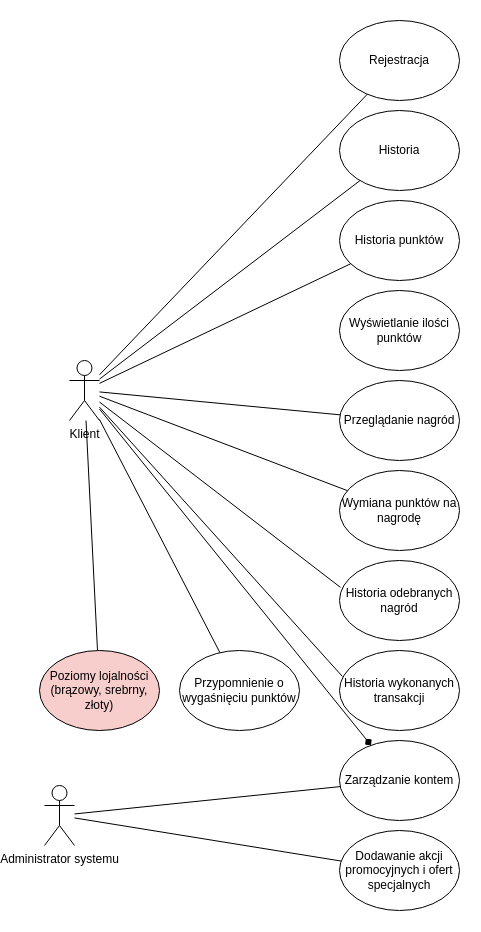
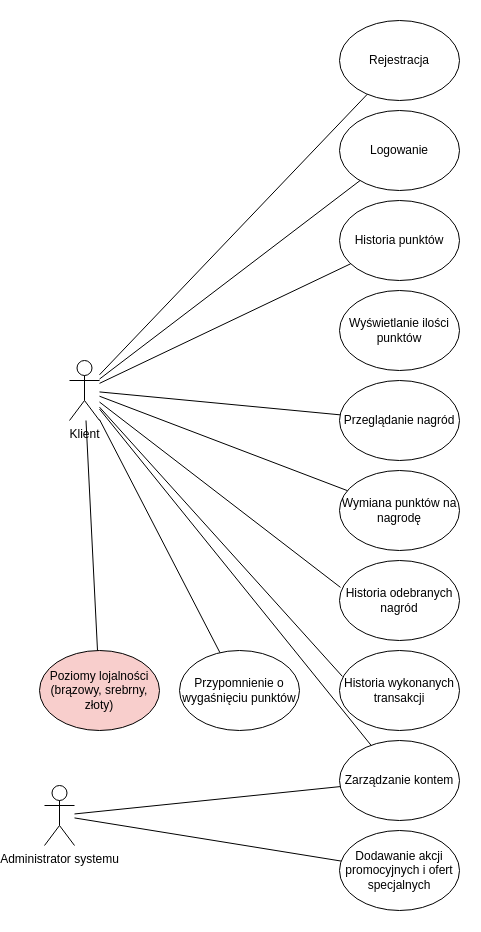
node "Historia": label "Historia" -> "Logowanie"
edge "Klient" -> "Zarządzanie kontem": arrowhead diamond -> none
